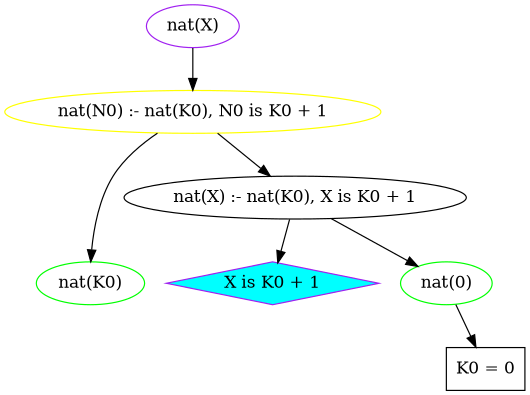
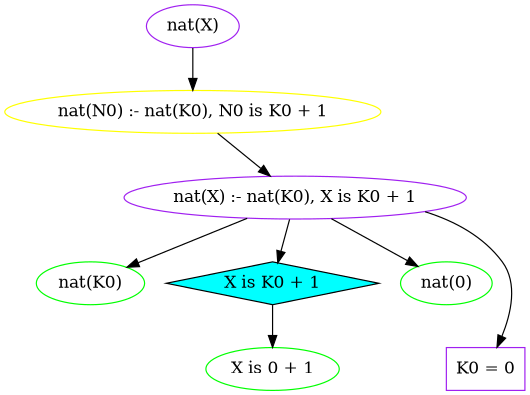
edge "nat(N0) :- nat(K0), N0 is K0 + 1" -> "nat(K0)": now "nat(X) :- nat(K0), X is K0 + 1" -> "nat(K0)"
node "nat(X) :- nat(K0), X is K0 + 1": color black -> purple
node "X is K0 + 1": color purple -> black
edge "nat(0)" -> "K0 = 0": now "nat(X) :- nat(K0), X is K0 + 1" -> "K0 = 0"
node "X is 0 + 1": added
node "K0 = 0": color black -> purple
